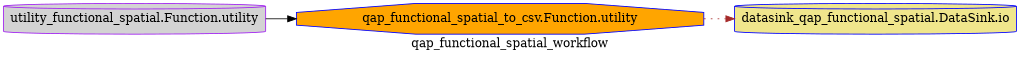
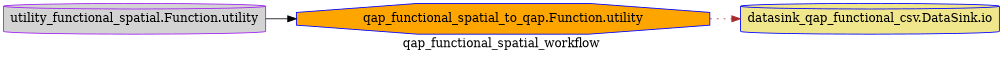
node "qap_functional_spatial_to_csv.Function.utility": label "qap_functional_spatial_to_csv.Function.utility" -> "qap_functional_spatial_to_qap.Function.utility"
node "datasink_qap_functional_spatial.DataSink.io": label "datasink_qap_functional_spatial.DataSink.io" -> "datasink_qap_functional_csv.DataSink.io"
